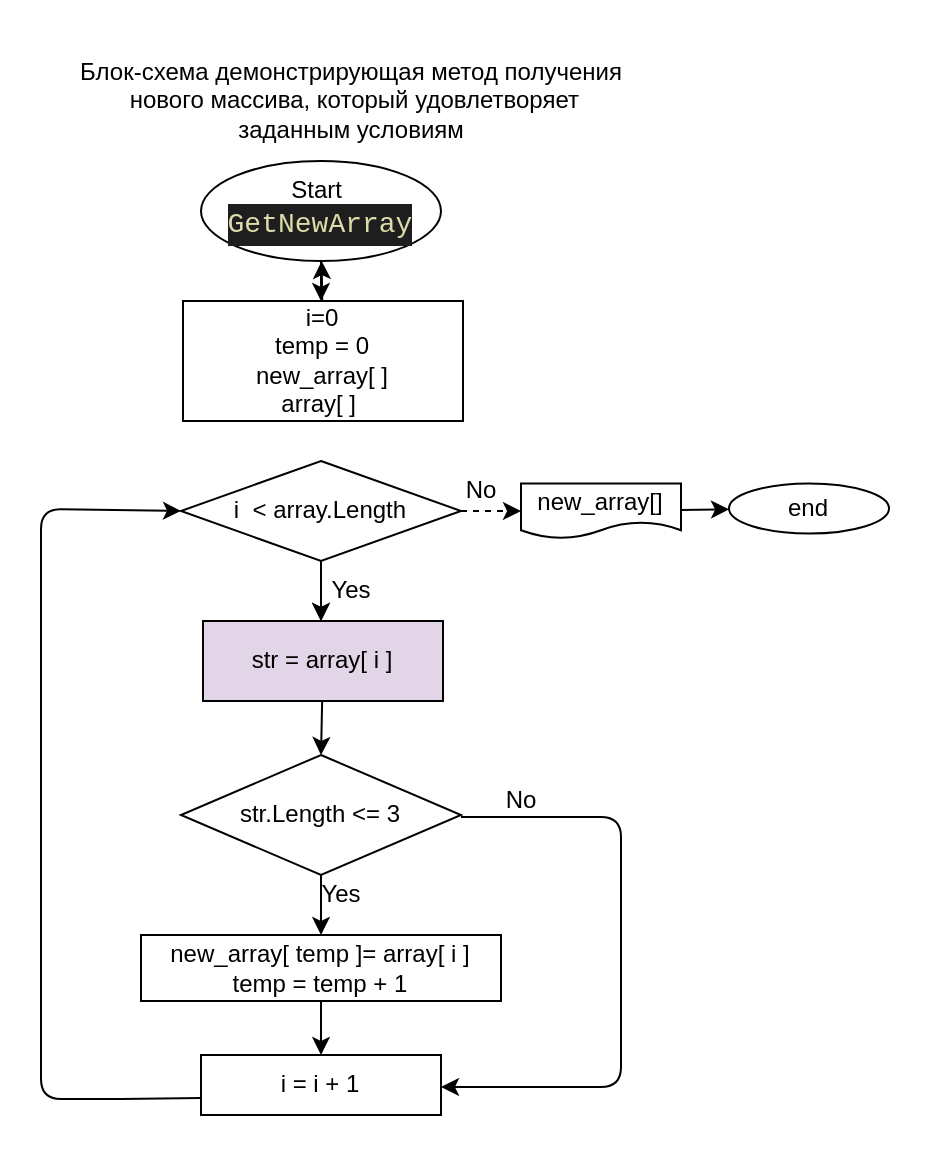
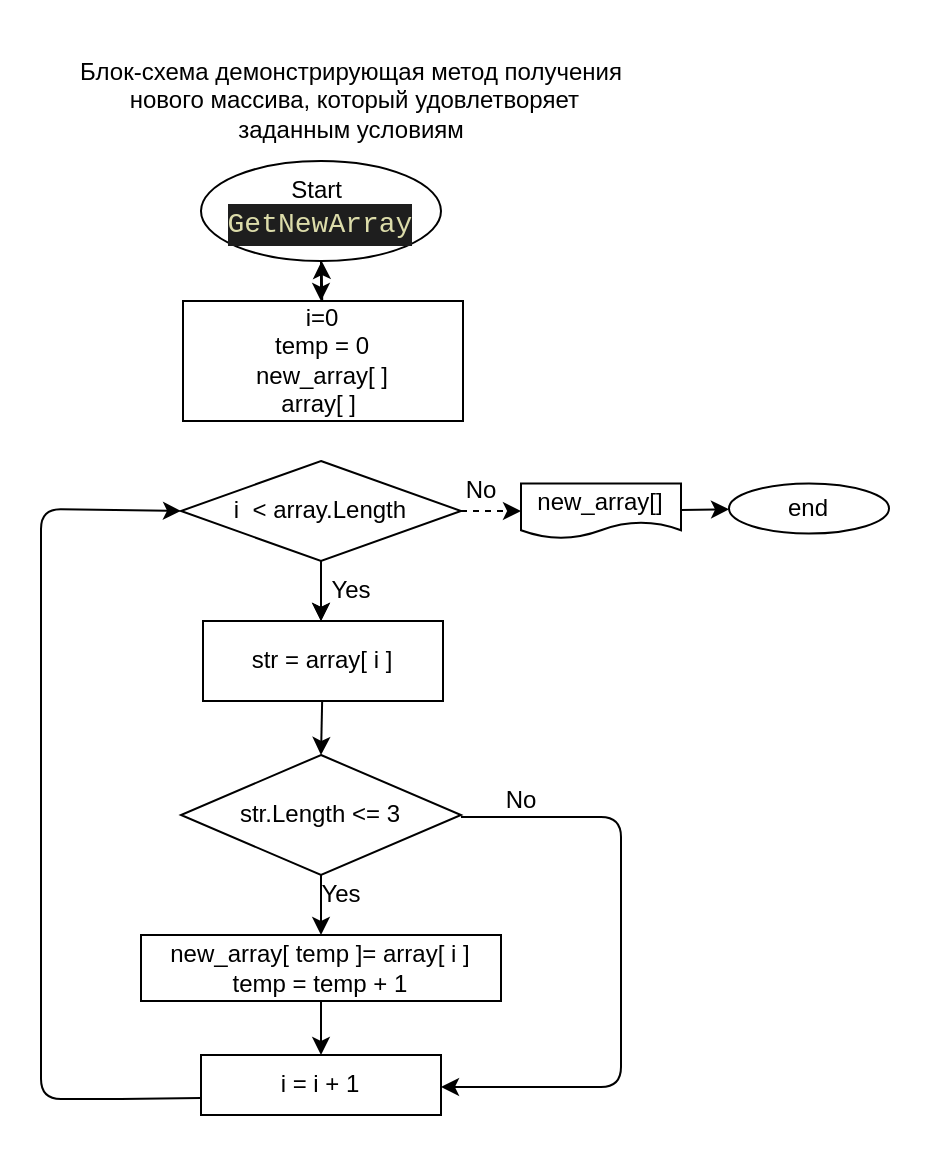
node "str = array[ i ]": fillcolor #e1d5e7 -> #ffffff
